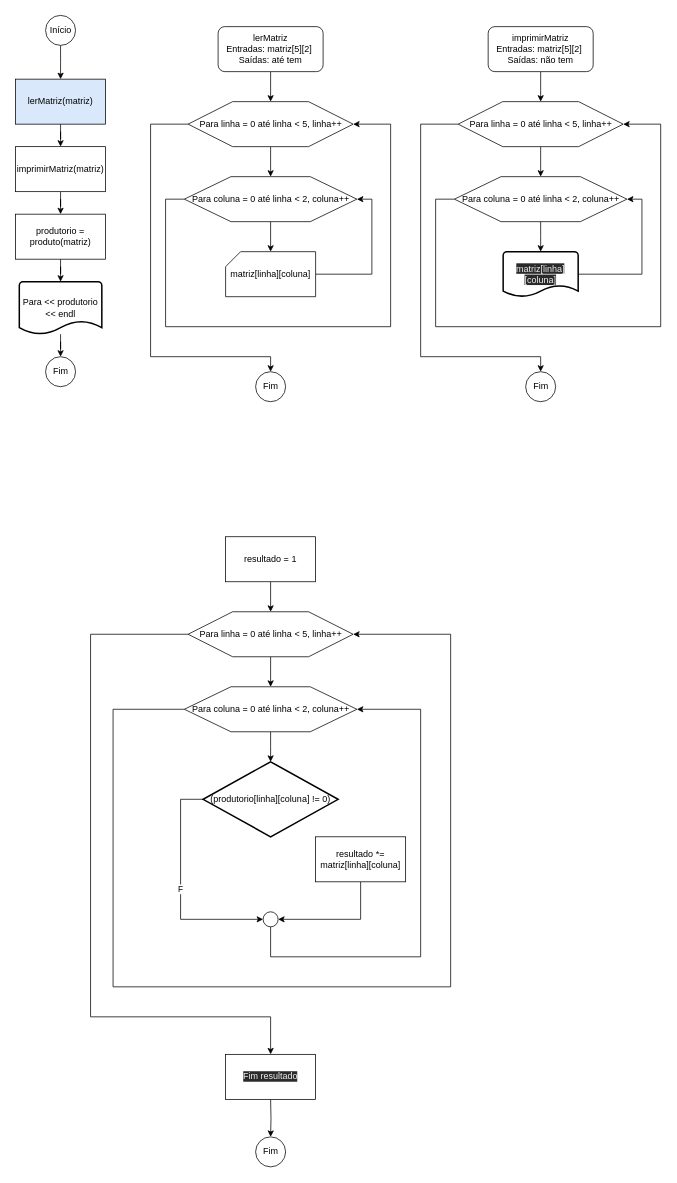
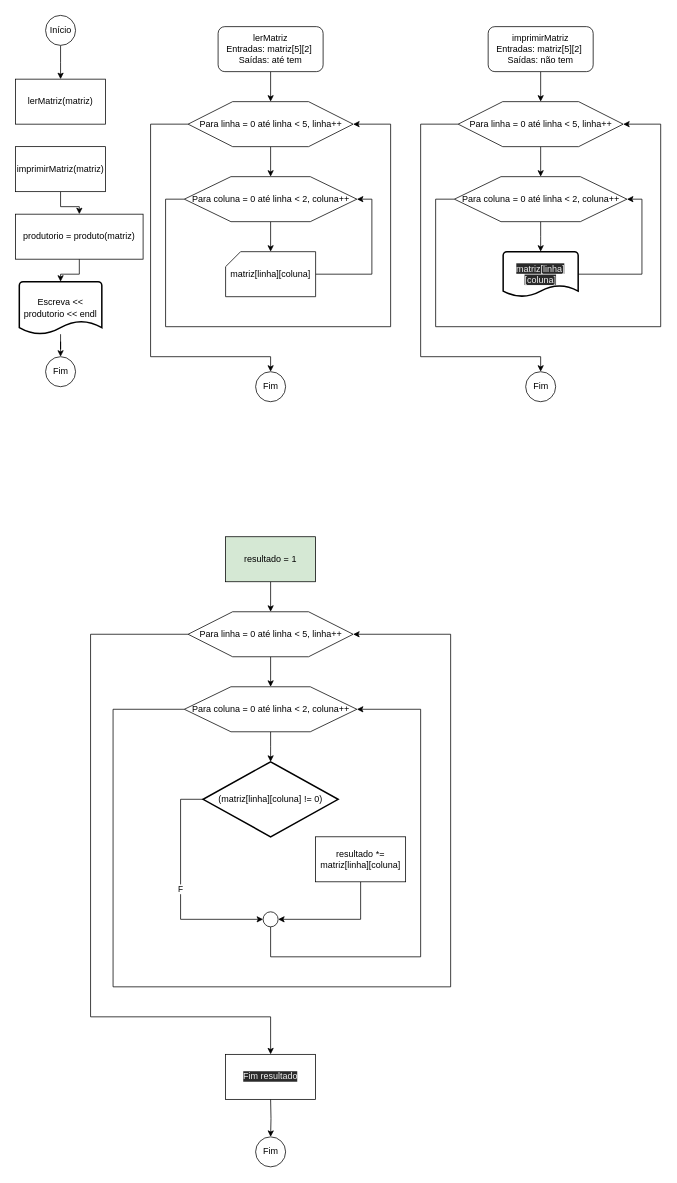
node "lerMatriz(matriz)": fillcolor #dae8fc -> #ffffff
edge "lerMatriz(matriz)" -> "imprimirMatriz(matriz)": removed
node "produtorio = produto(matriz)": size 90x45 -> 128x45
node "Para << produtorio << endl": label "Para << produtorio << endl" -> "Escreva << produtorio << endl"
node "resultado = 1": fillcolor #ffffff -> #d5e8d4
node "(produtorio[linha][coluna] != 0)": label "(produtorio[linha][coluna] != 0)" -> "(matriz[linha][coluna] != 0)"
